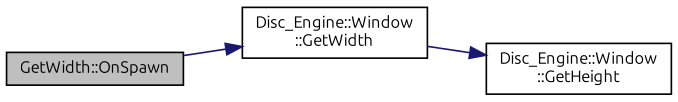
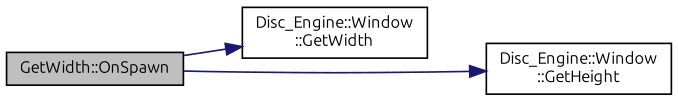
edge "Disc_Engine::Window ::GetWidth" -> "Disc_Engine::Window ::GetHeight": now "GetWidth::OnSpawn" -> "Disc_Engine::Window ::GetHeight"
